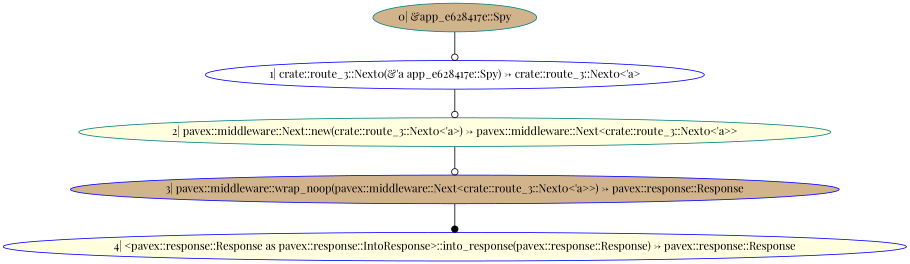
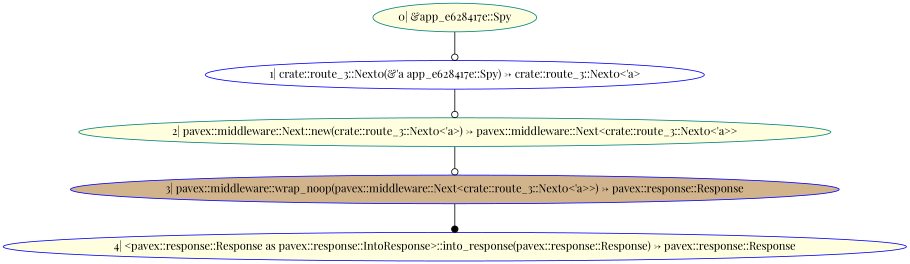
node "0| &app_e628417e::Spy": fillcolor tan -> lightyellow
